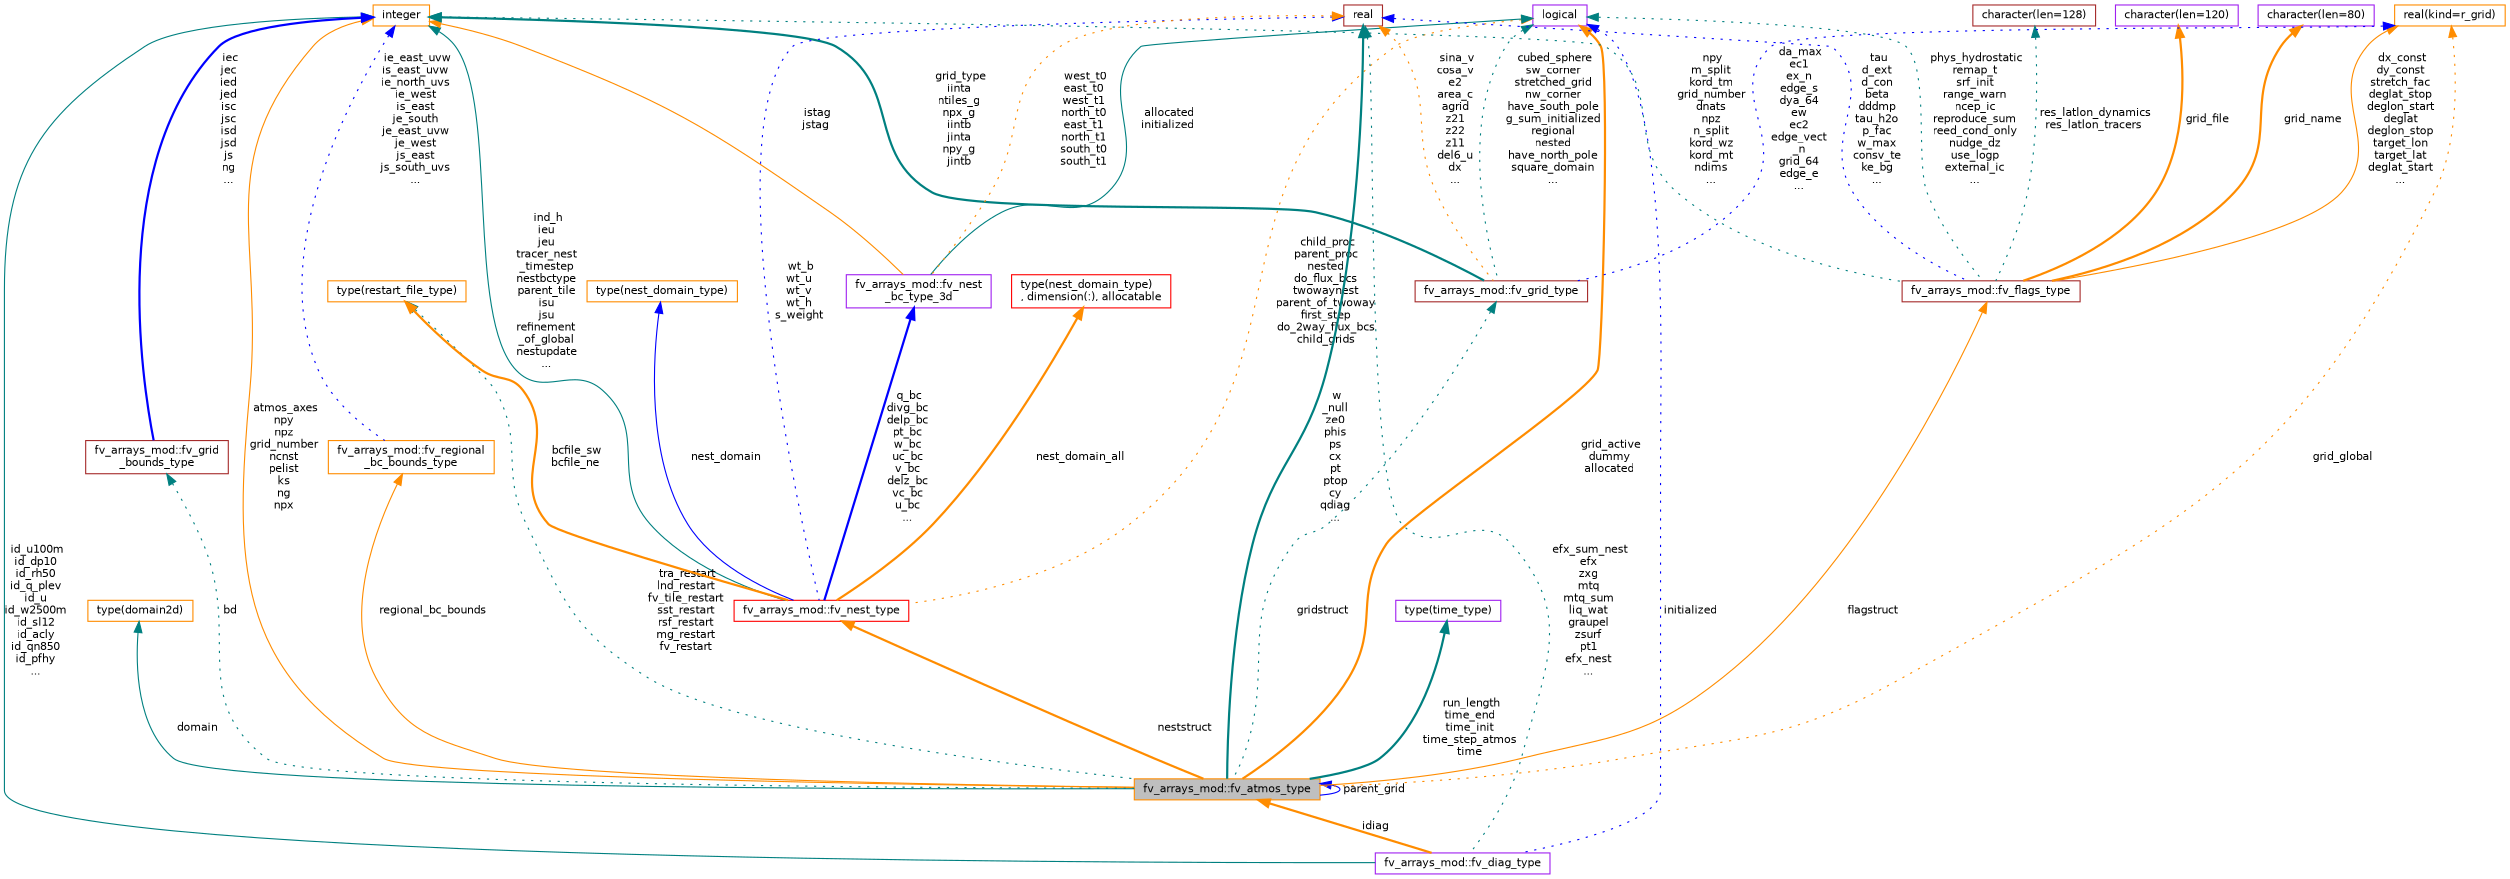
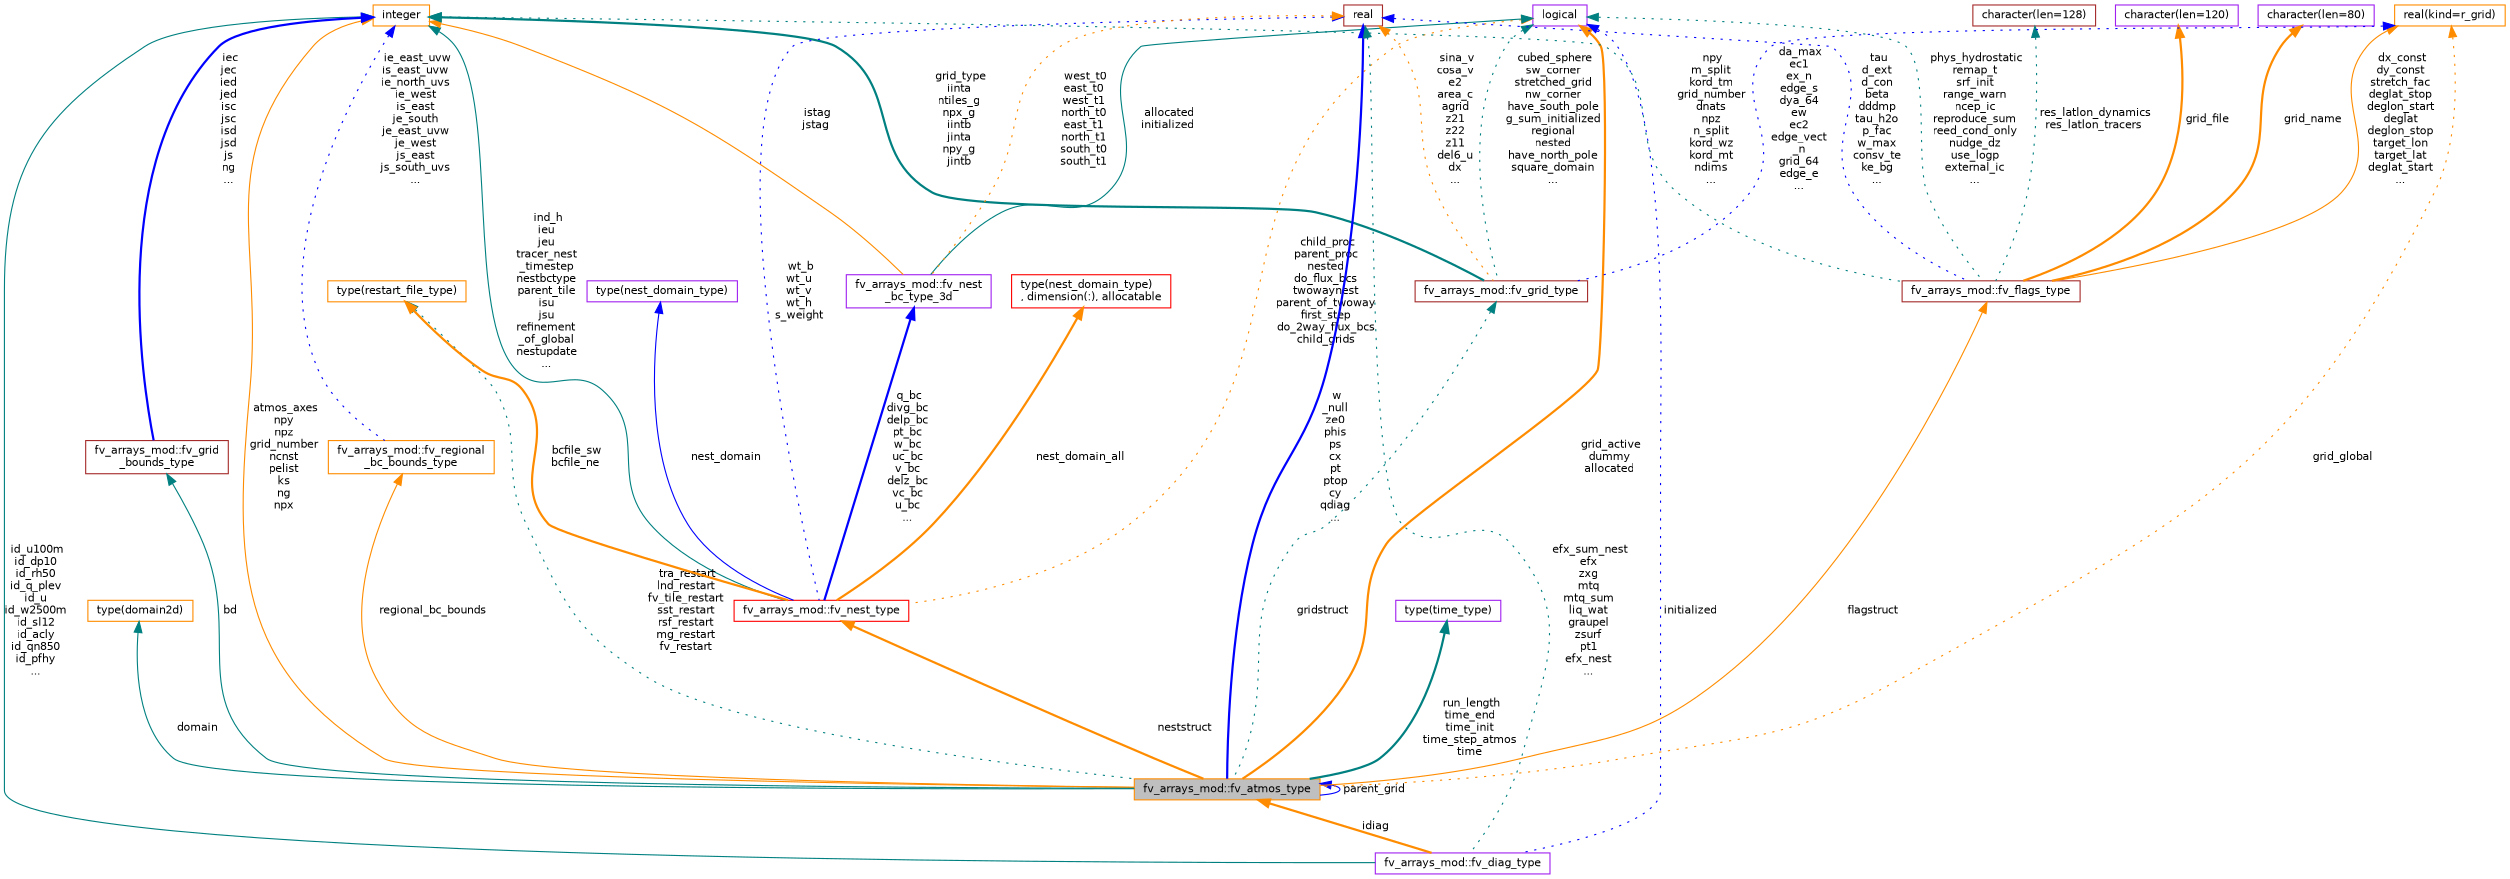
node "type(nest_domain_type)": color darkorange -> purple
edge "fv_arrays_mod::fv_atmos_type" -> "real": color teal -> blue
edge "fv_arrays_mod::fv_atmos_type" -> "fv_arrays_mod::fv_grid _bounds_type": style dotted -> solid
